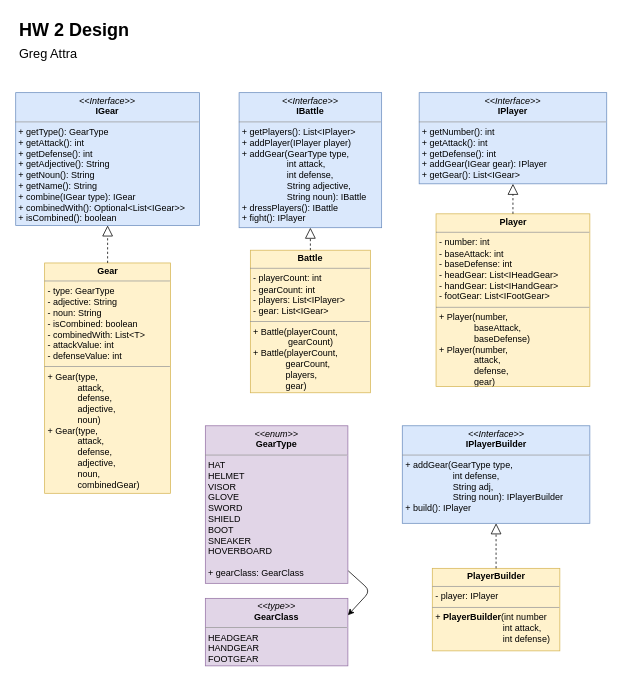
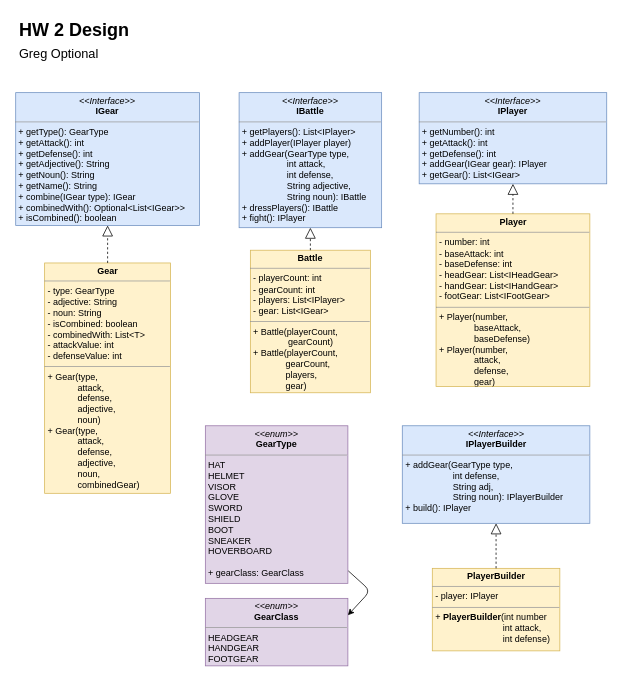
node "HW 2 Design Greg Attra": label "HW 2 Design Greg Attra" -> "HW 2 Design Greg Optional"
node "<<type>> GearClass HEADGEAR HANDGEAR FOOTGEAR": label "<<type>> GearClass HEADGEAR HANDGEAR FOOTGEAR" -> "<<enum>> GearClass HEADGEAR HANDGEAR FOOTGEAR"
